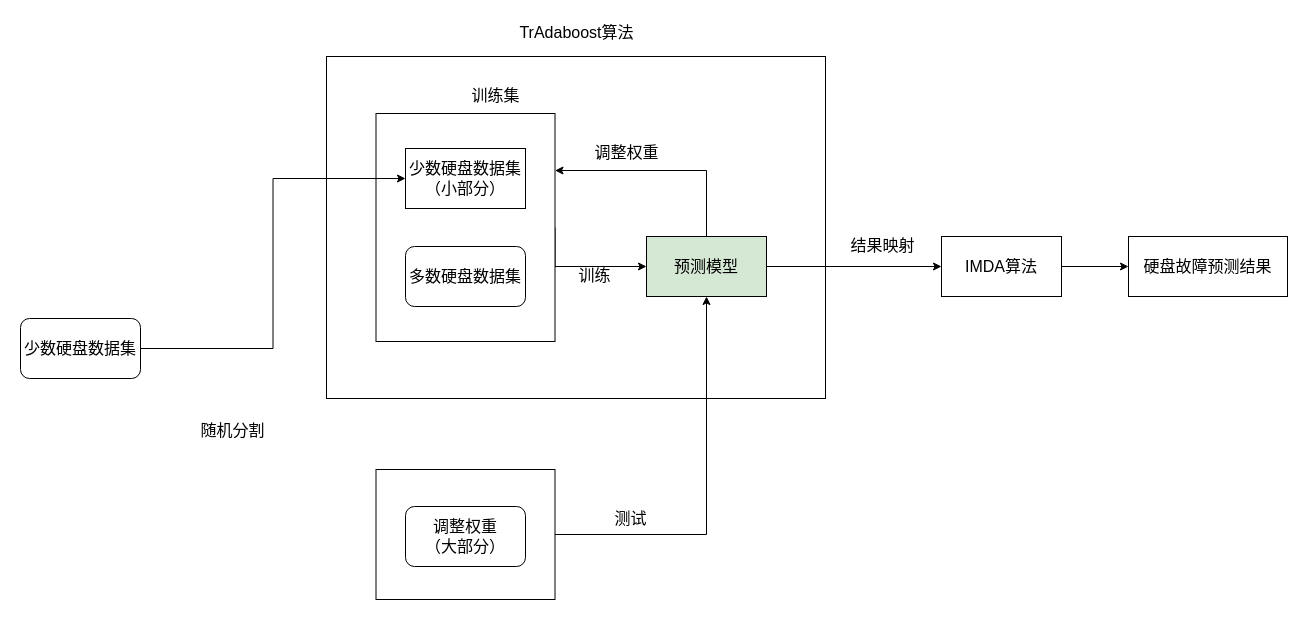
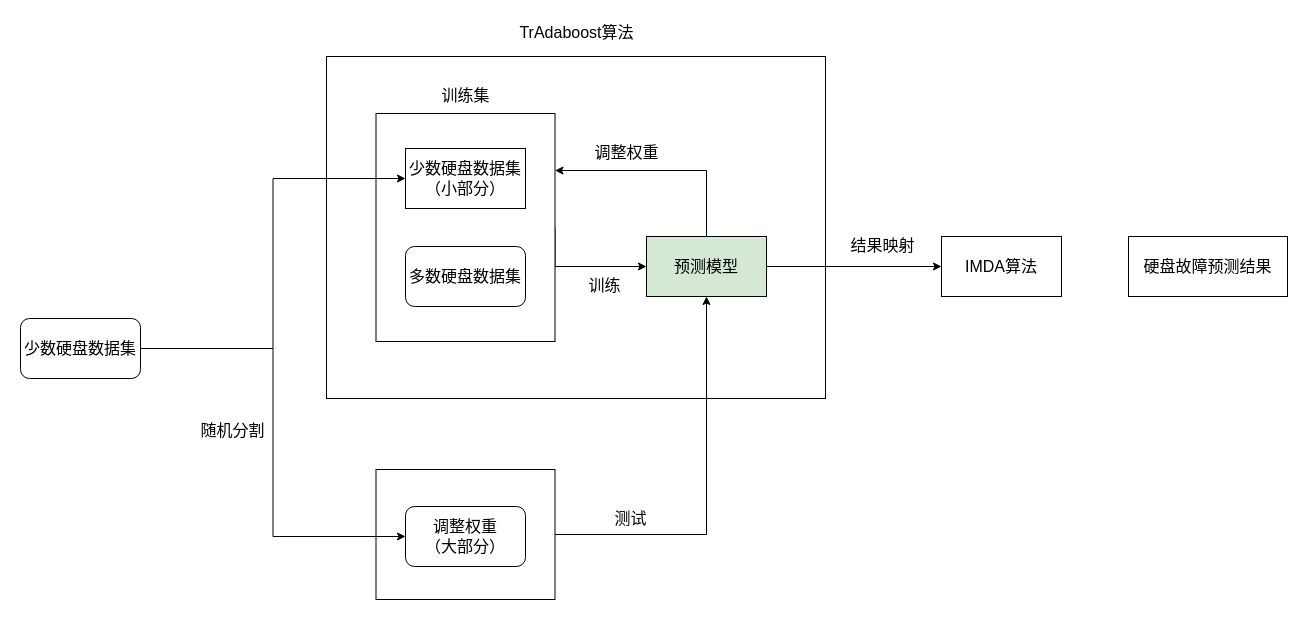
node "训练集": moved (496, 95) -> (466, 95)
edge "IMDA算法" -> "硬盘故障预测结果": removed
node "训练": moved (595, 275) -> (605, 285)
edge "少数硬盘数据集" -> "调整权重 （大部分）": added
